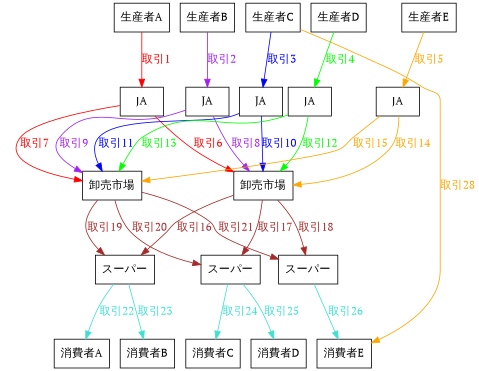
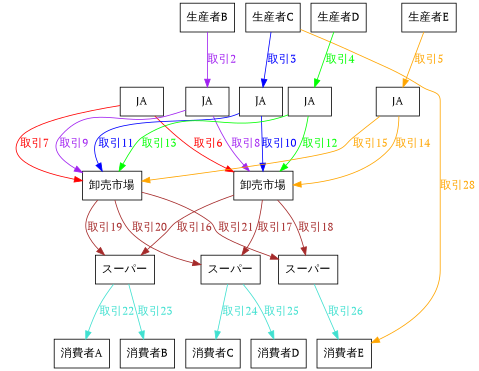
node "生産者A": removed
